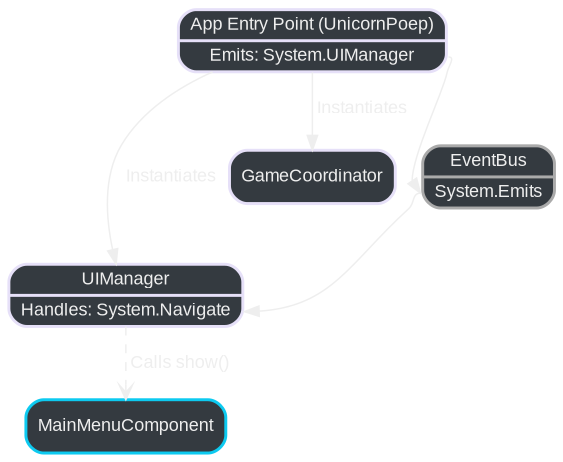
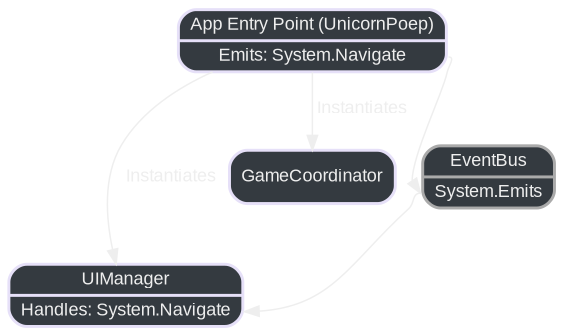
node "App Entry Point (UnicornPoep)": text "Emits: System.UIManager" -> "Emits: System.Navigate"
node "MainMenuComponent": removed
